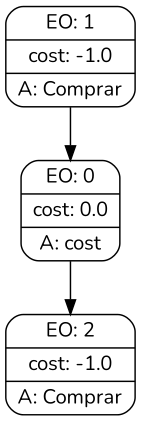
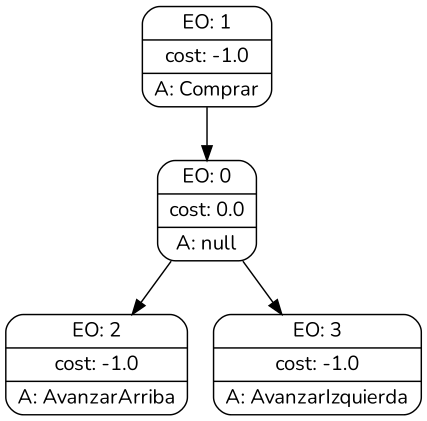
node "EO: 0": text "A: cost" -> "A: null"
node "EO: 3": added
node "EO: 2": text "A: Comprar" -> "A: AvanzarArriba"
